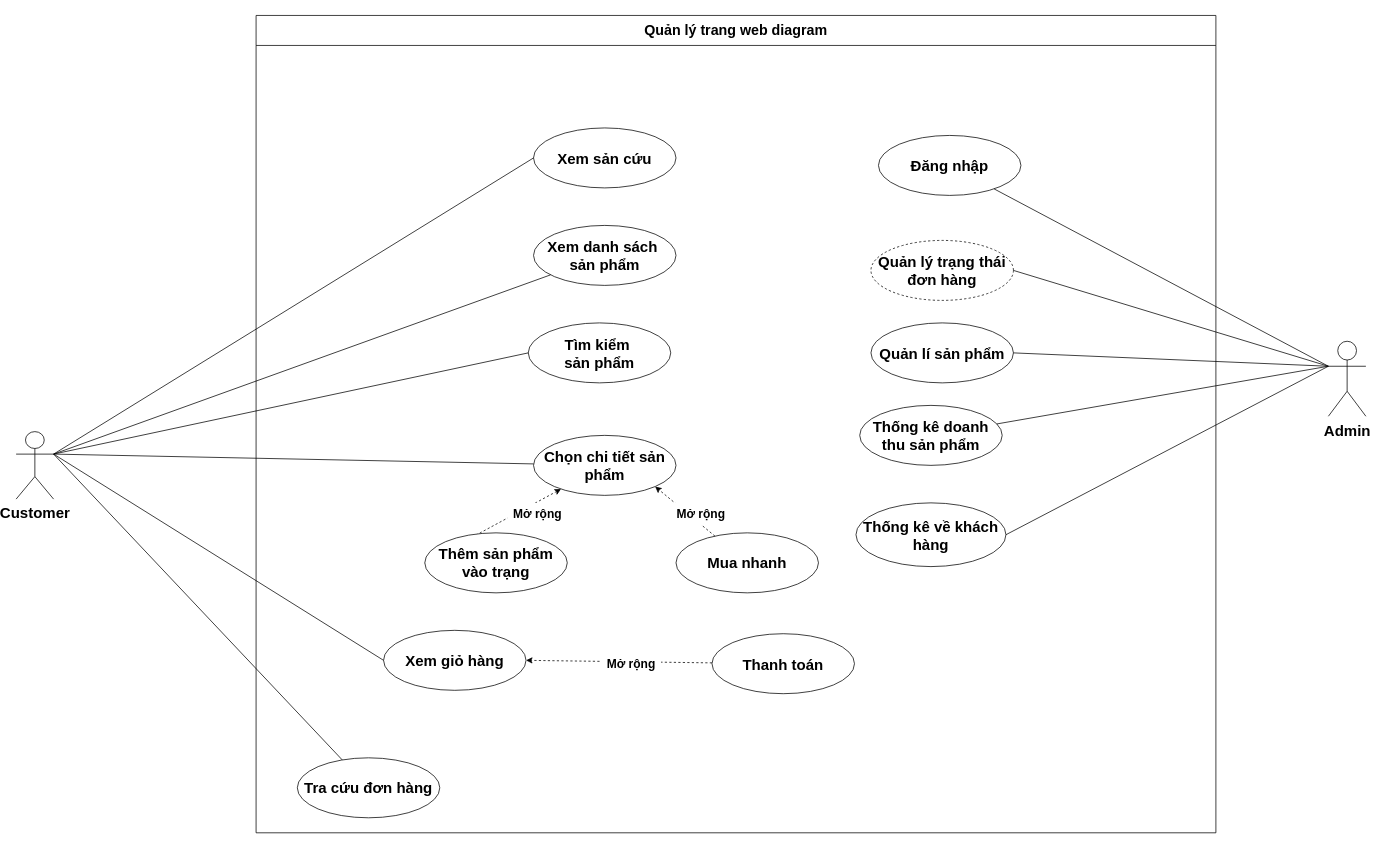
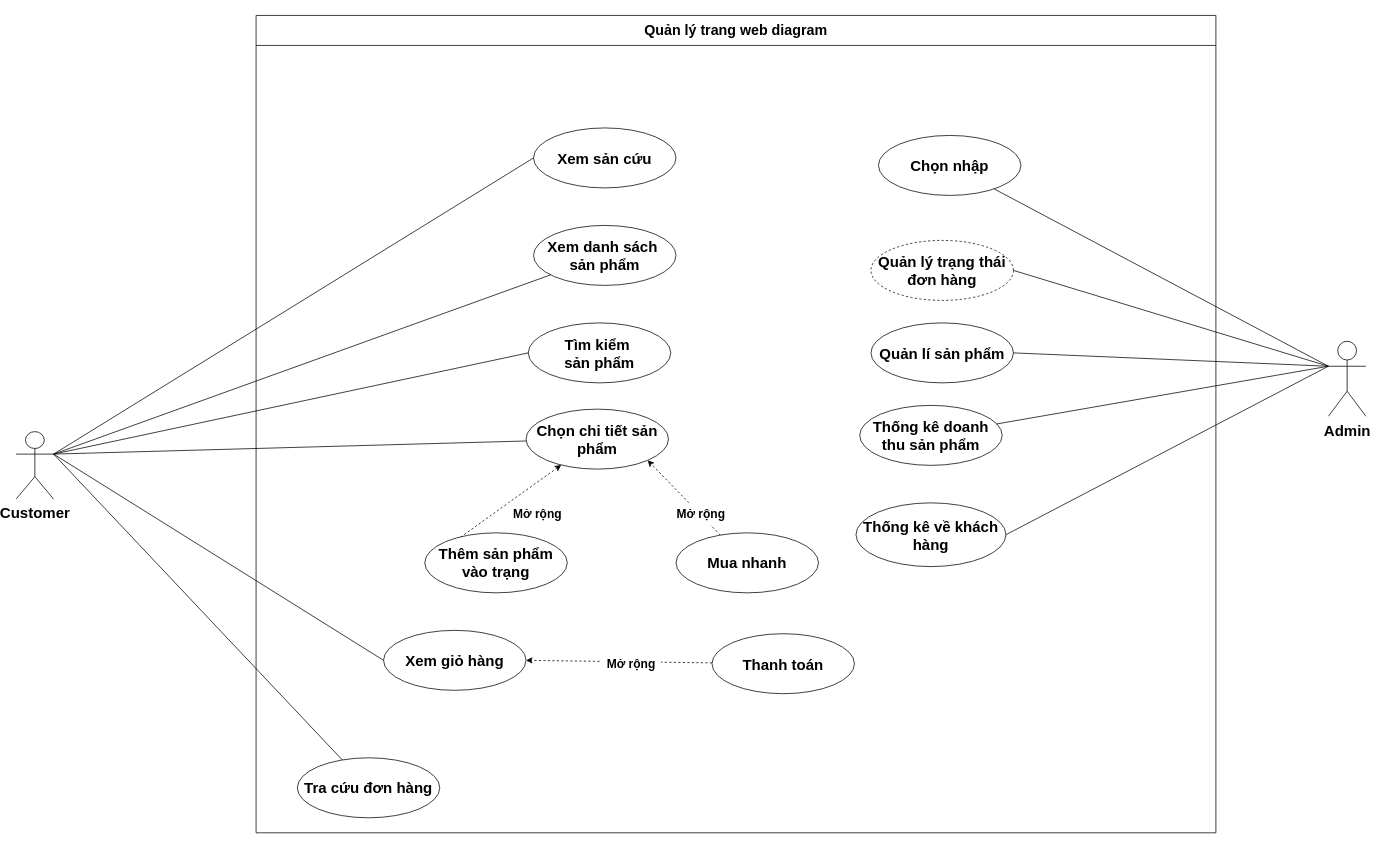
node "Đăng nhập": label "Đăng nhập" -> "Chọn nhập"
node "Chọn chi tiết sản phẩm": moved (605, 465) -> (597, 439)
